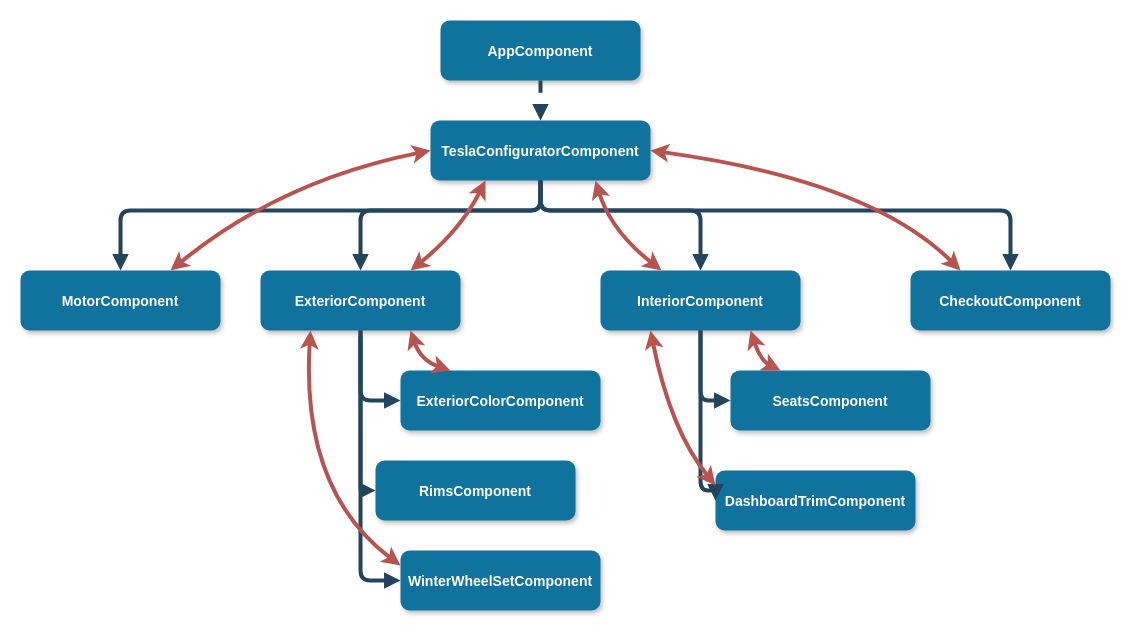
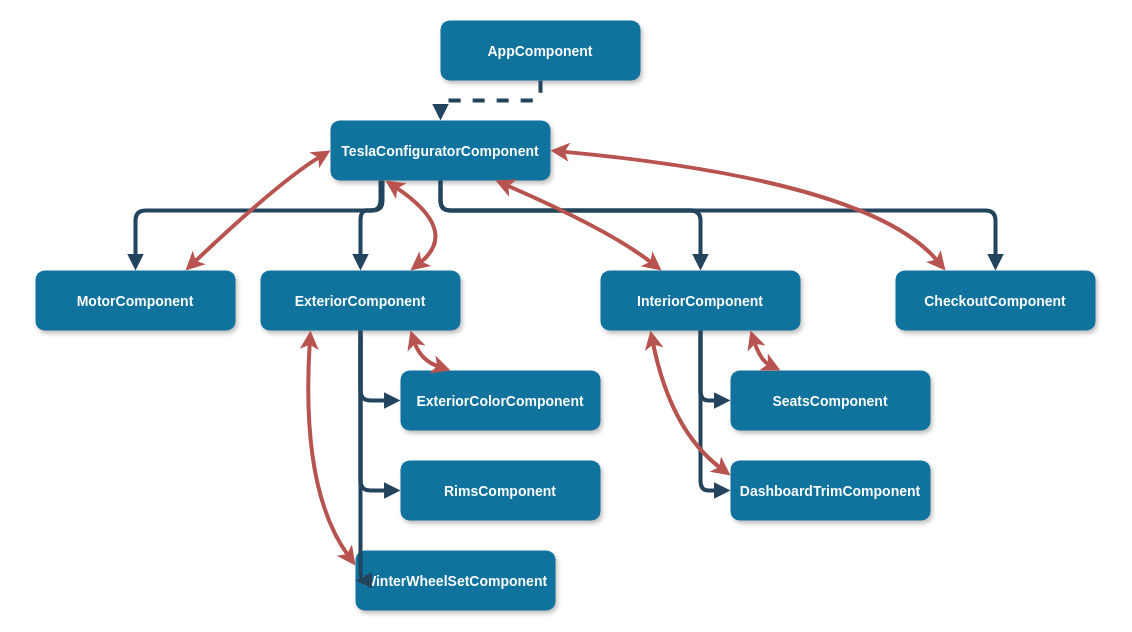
node "TeslaConfiguratorComponent": moved (541, 151) -> (441, 151)
node "MotorComponent": moved (121, 301) -> (136, 301)
node "CheckoutComponent": moved (1011, 301) -> (996, 301)
node "RimsComponent": moved (476, 491) -> (501, 491)
node "DashboardTrimComponent": moved (816, 501) -> (831, 491)
node "WinterWheelSetComponent": moved (501, 581) -> (456, 581)
